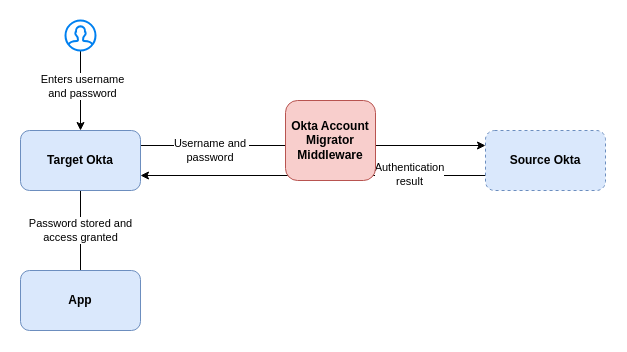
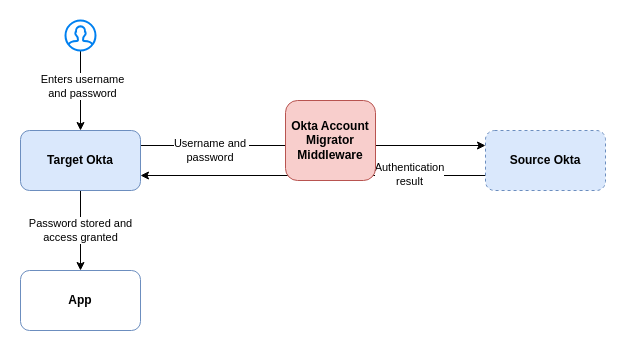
edge "Target Okta" -- "App": arrowhead none -> classic
node "App": fillcolor #dae8fc -> #ffffff
